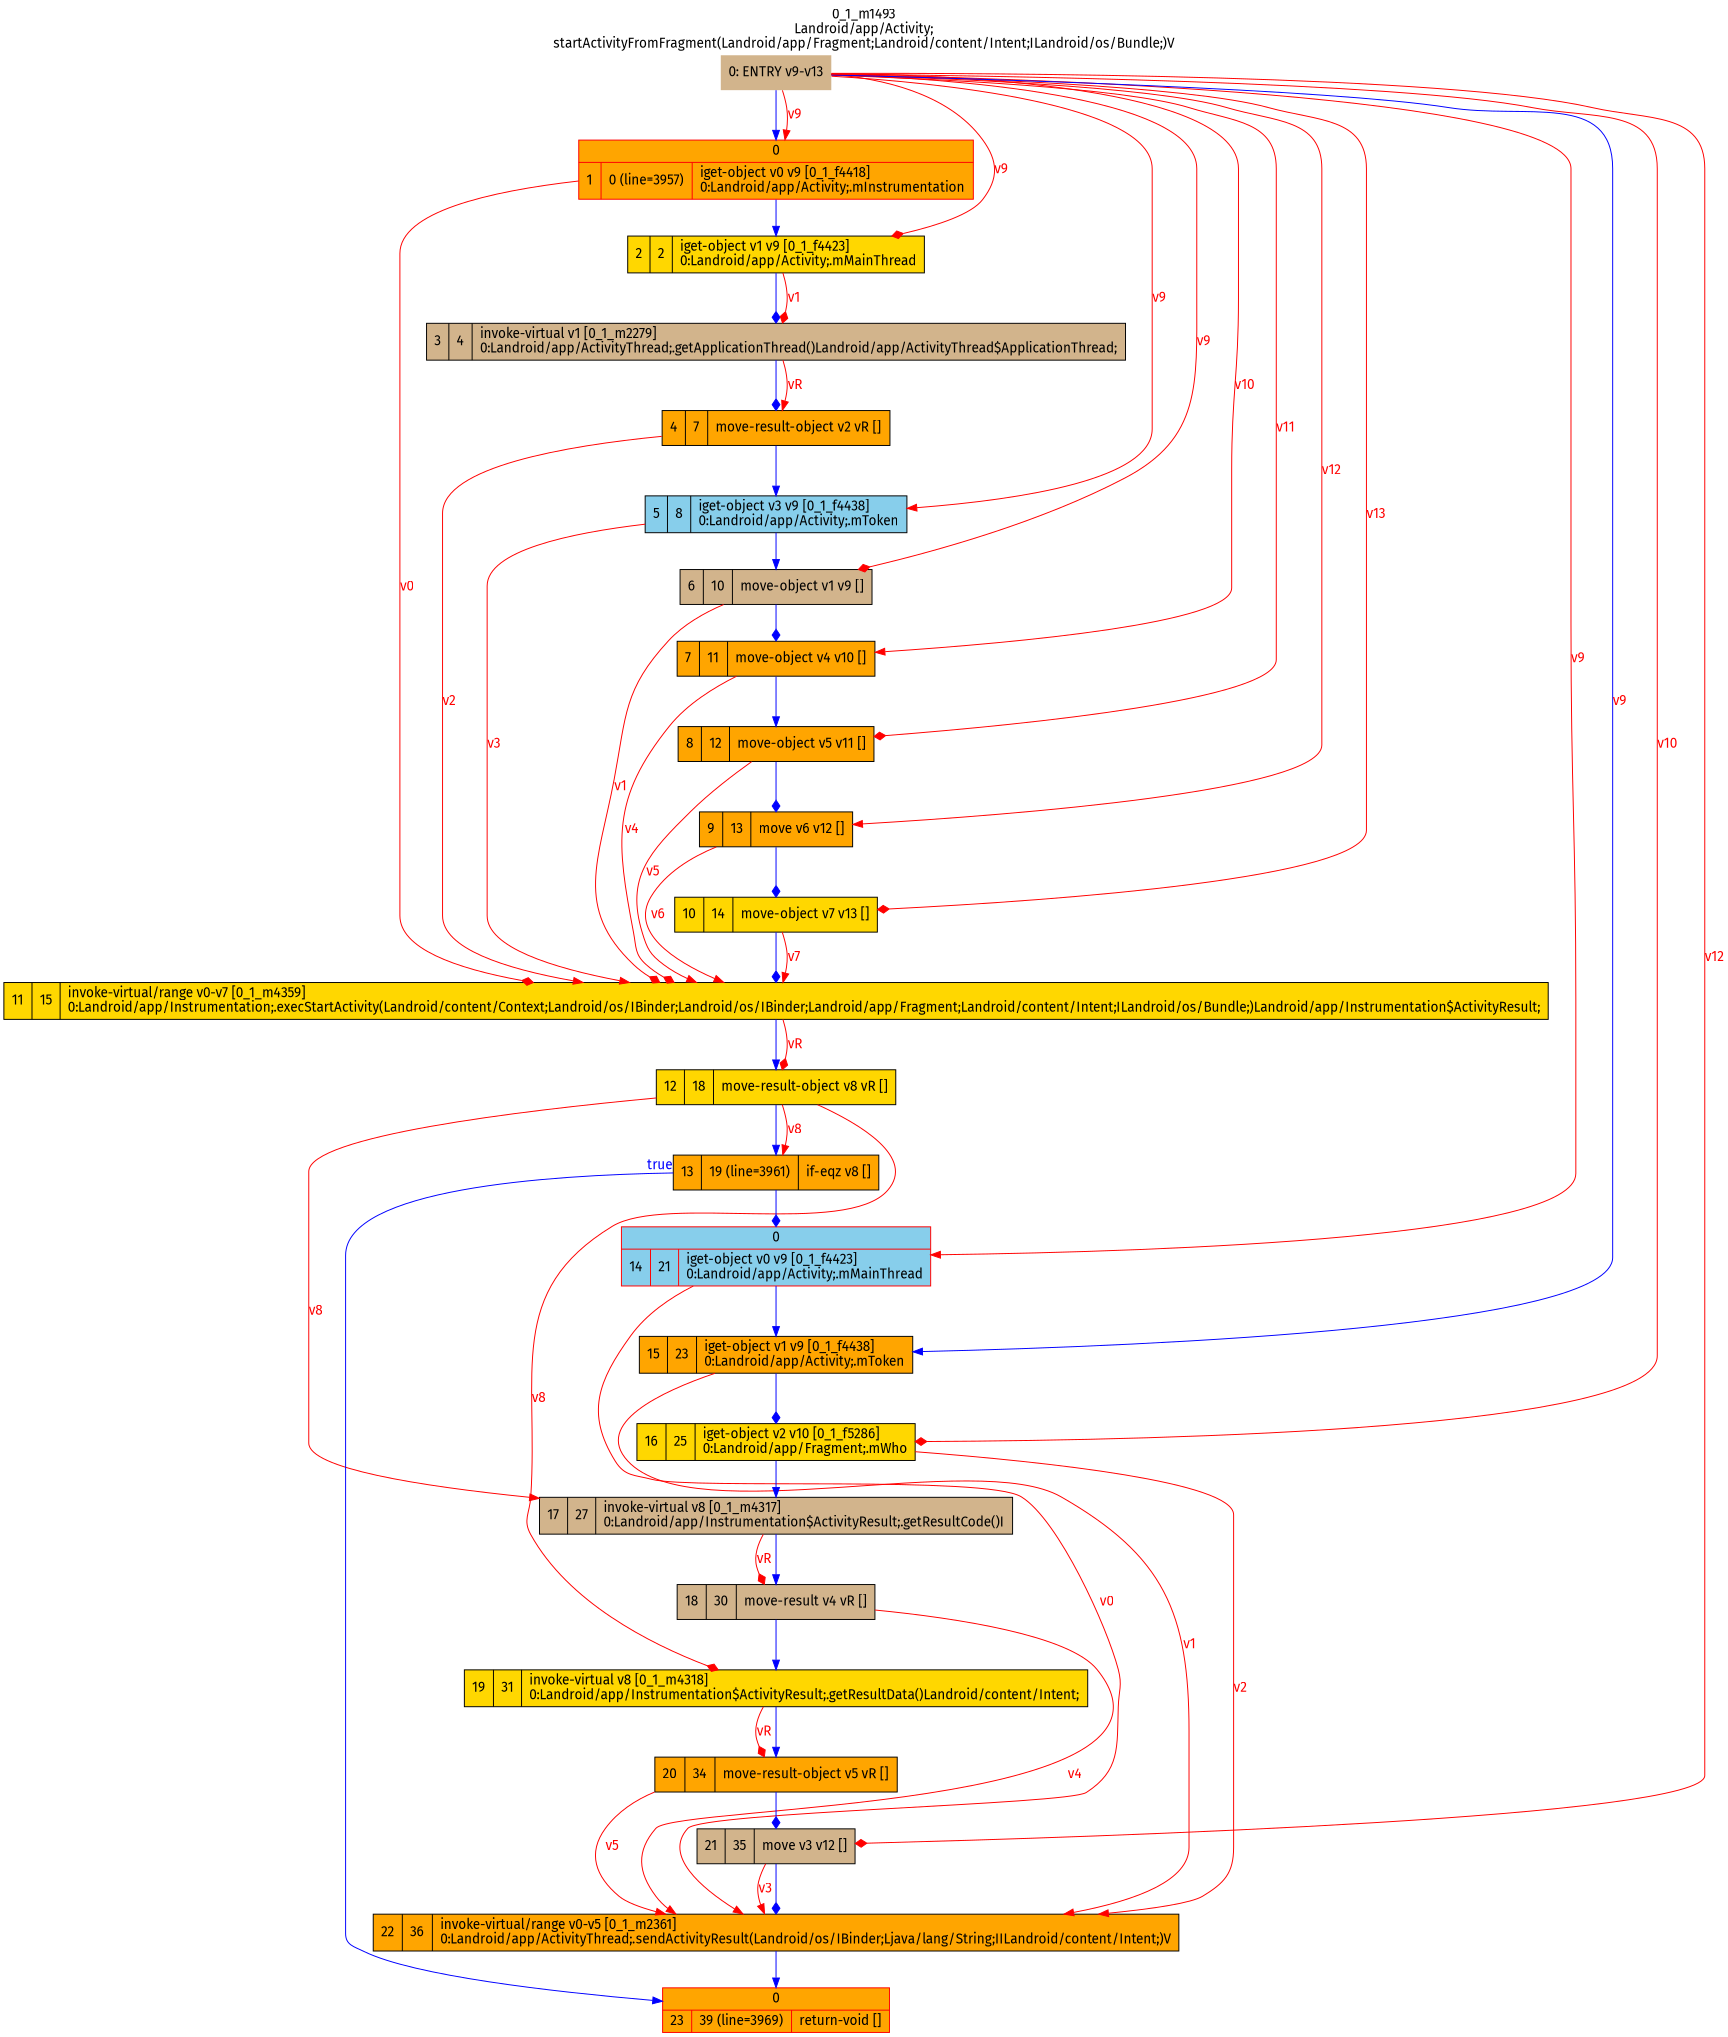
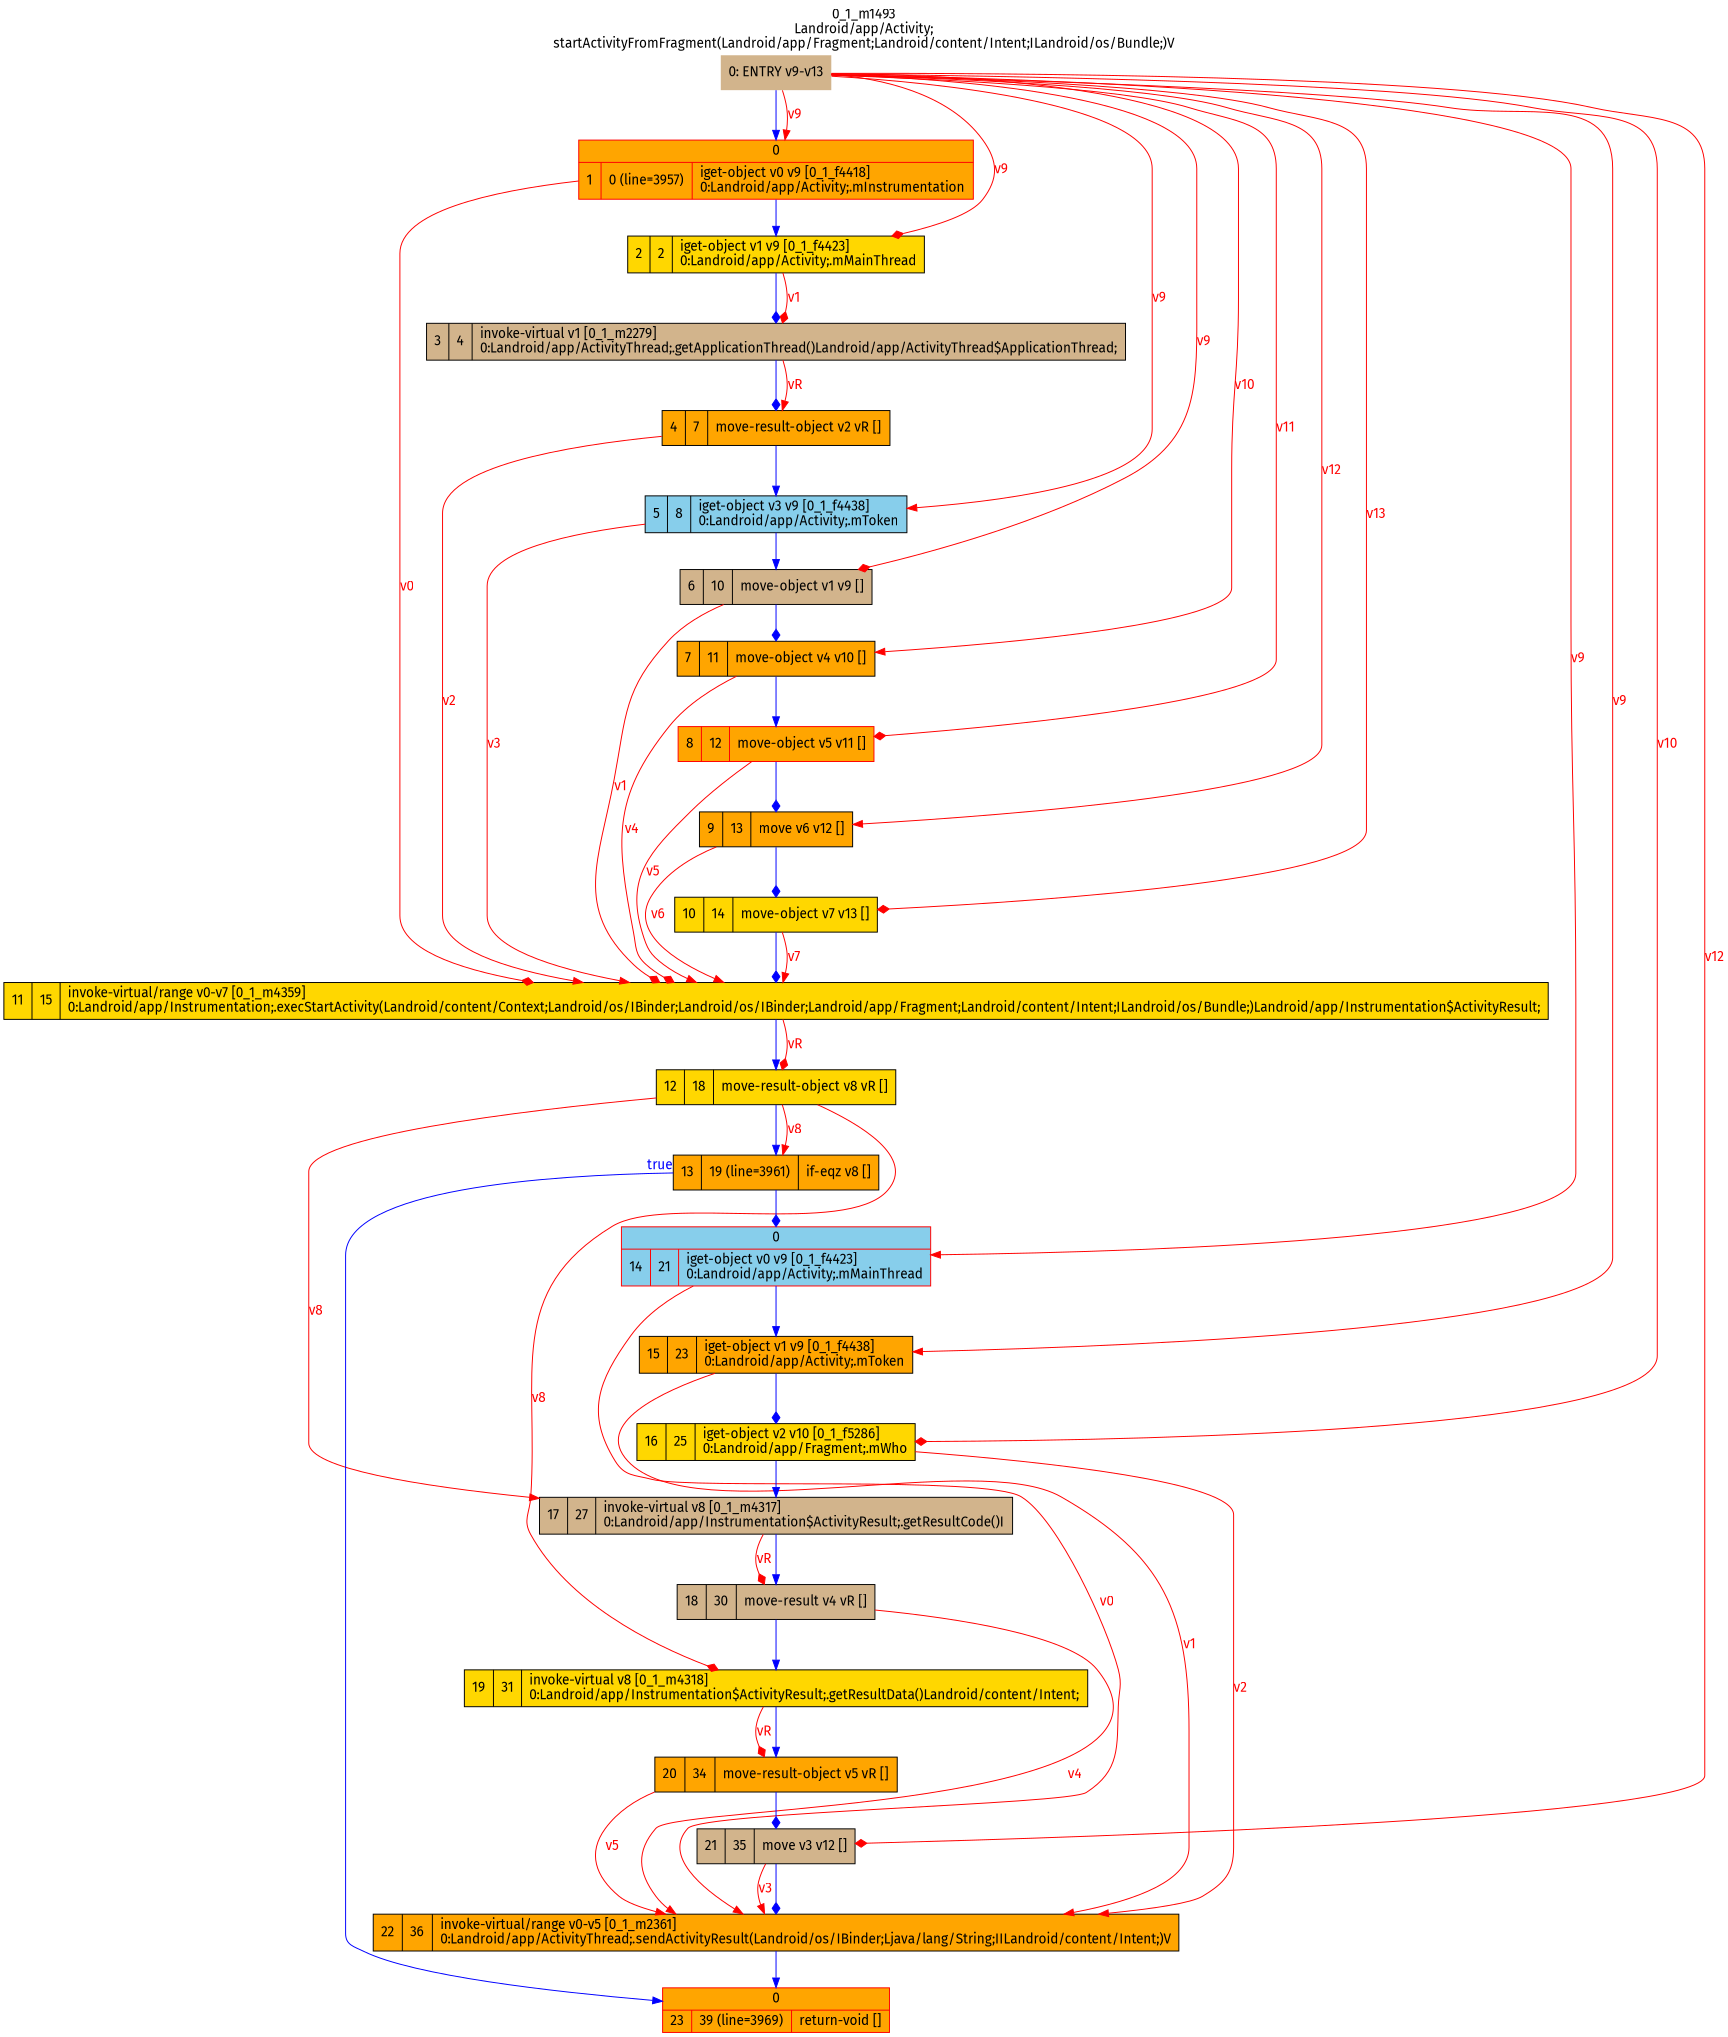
edge "0: ENTRY v9-v13" -> "15": color blue -> red
node "8": color black -> red
